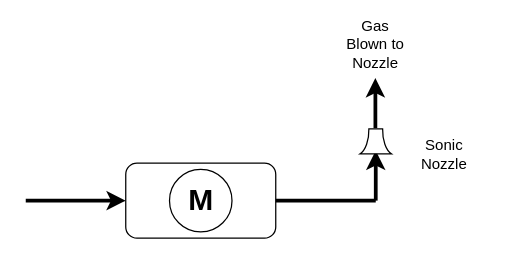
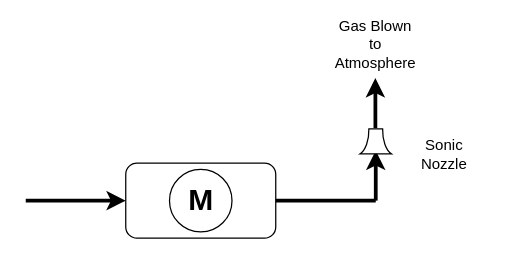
node "Gas Blown to Nozzle": label "Gas Blown to Nozzle" -> "Gas Blown to Atmosphere"
